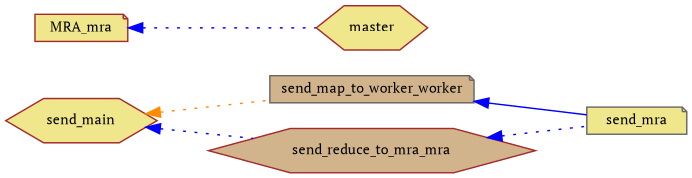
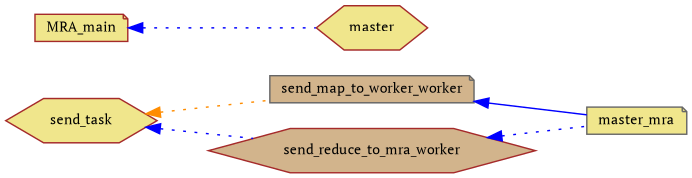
node "MRA_mra": label "MRA_mra" -> "MRA_main"
node "send_main": label "send_main" -> "send_task"
node "send_mra": label "send_mra" -> "master_mra"
node "send_reduce_to_mra_mra": label "send_reduce_to_mra_mra" -> "send_reduce_to_mra_worker"
